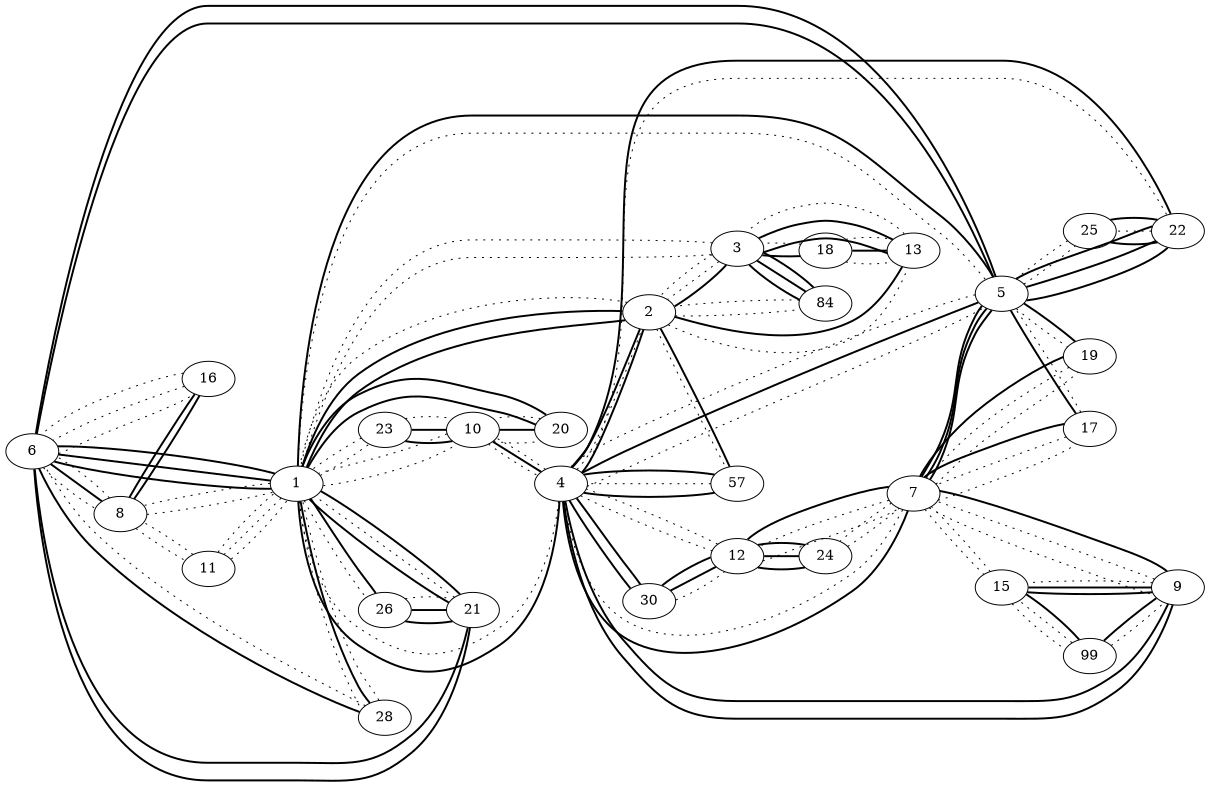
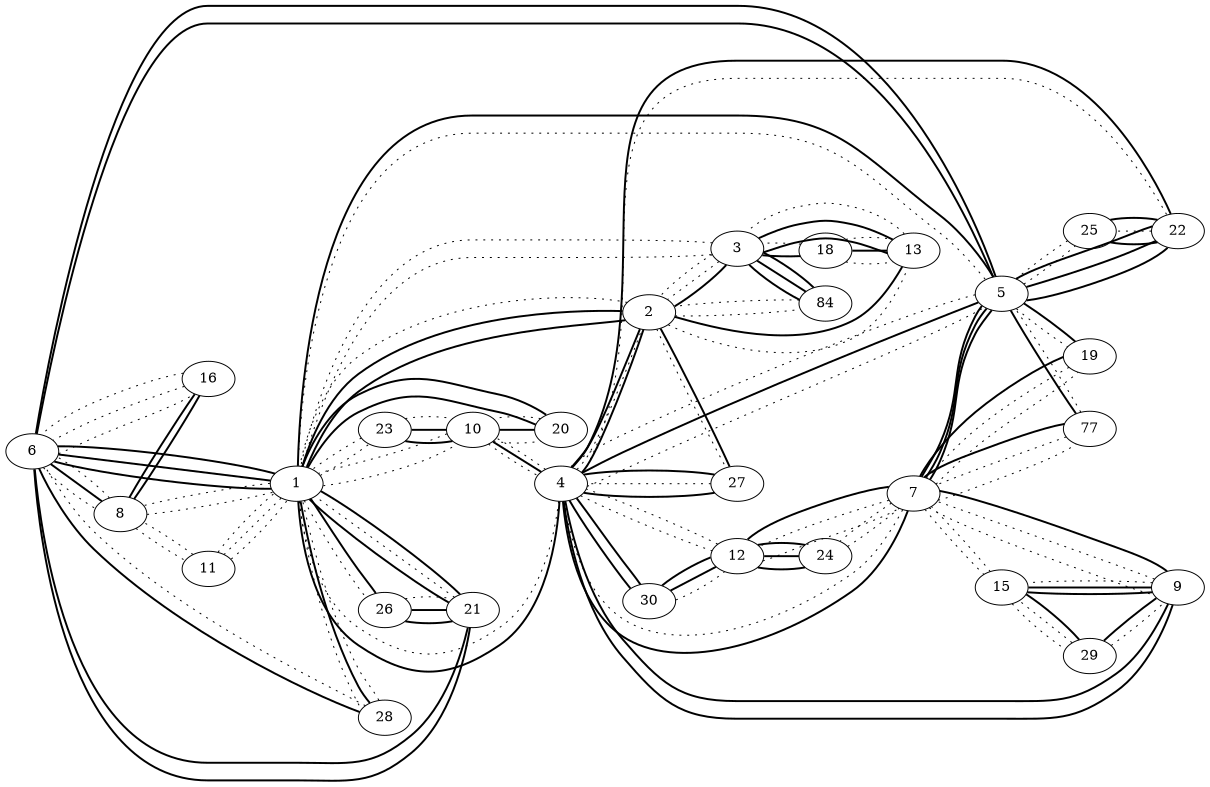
node "17": label "17" -> "77"
node "57": label "57" -> "27"
node "99": label "99" -> "29"
